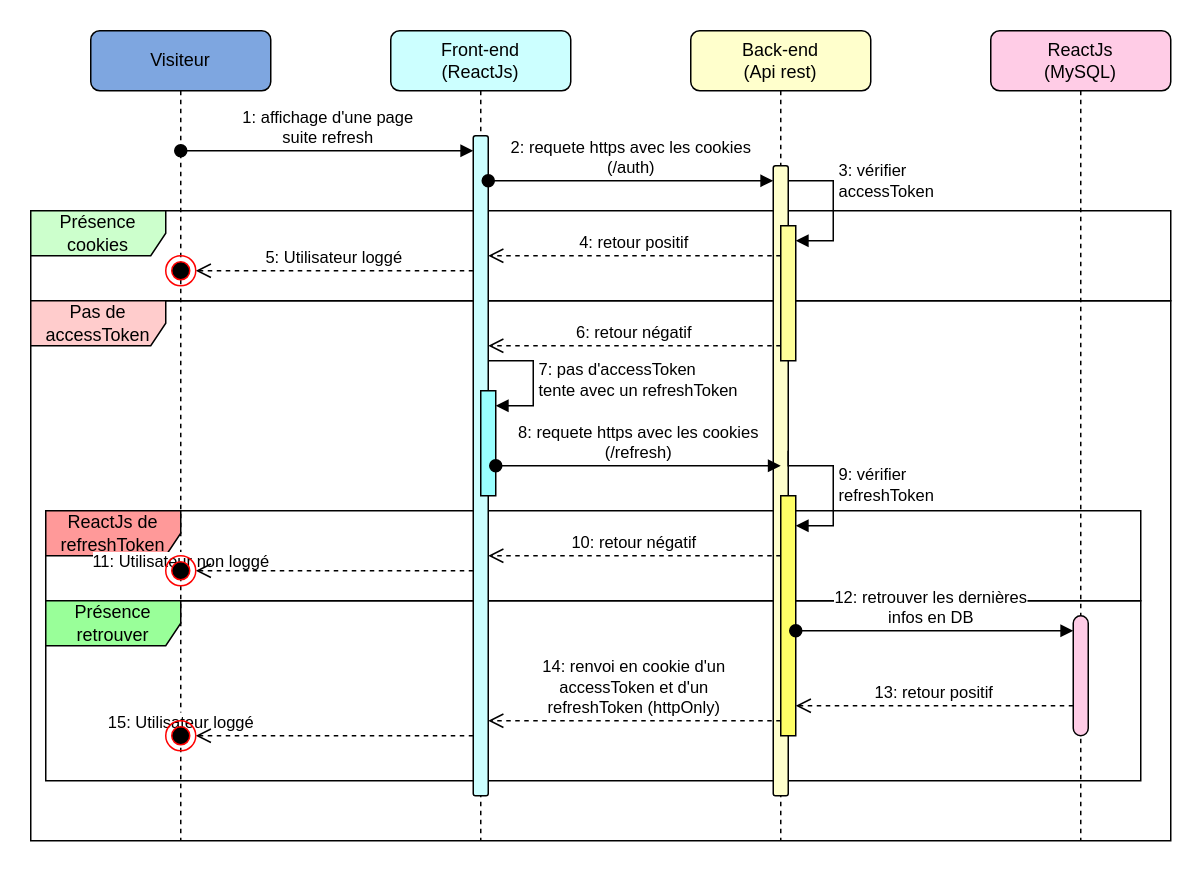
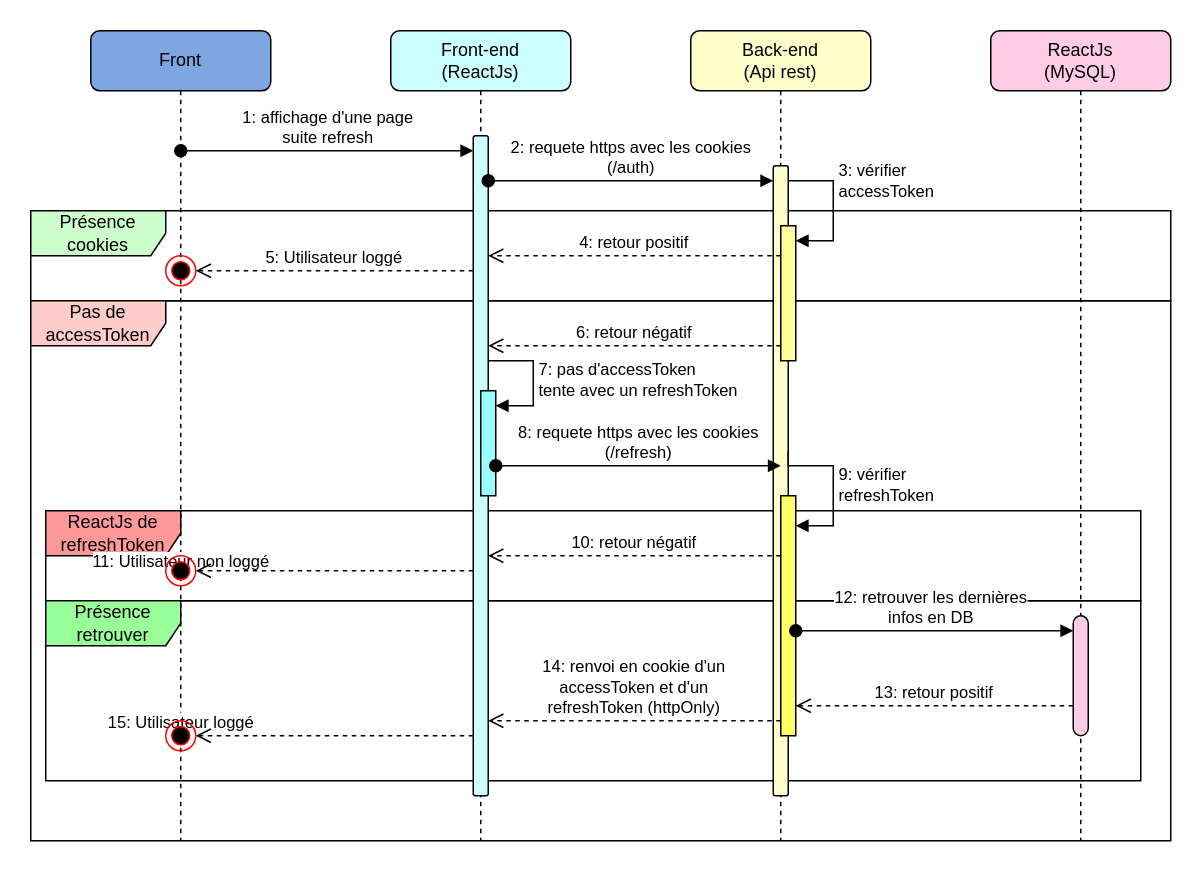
node "Visiteur": label "Visiteur" -> "Front"
